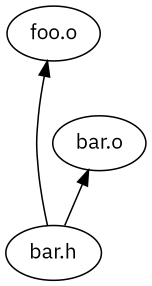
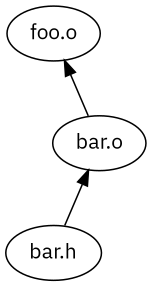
edge "bar.h" -> "foo.o": now "bar.o" -> "foo.o"
